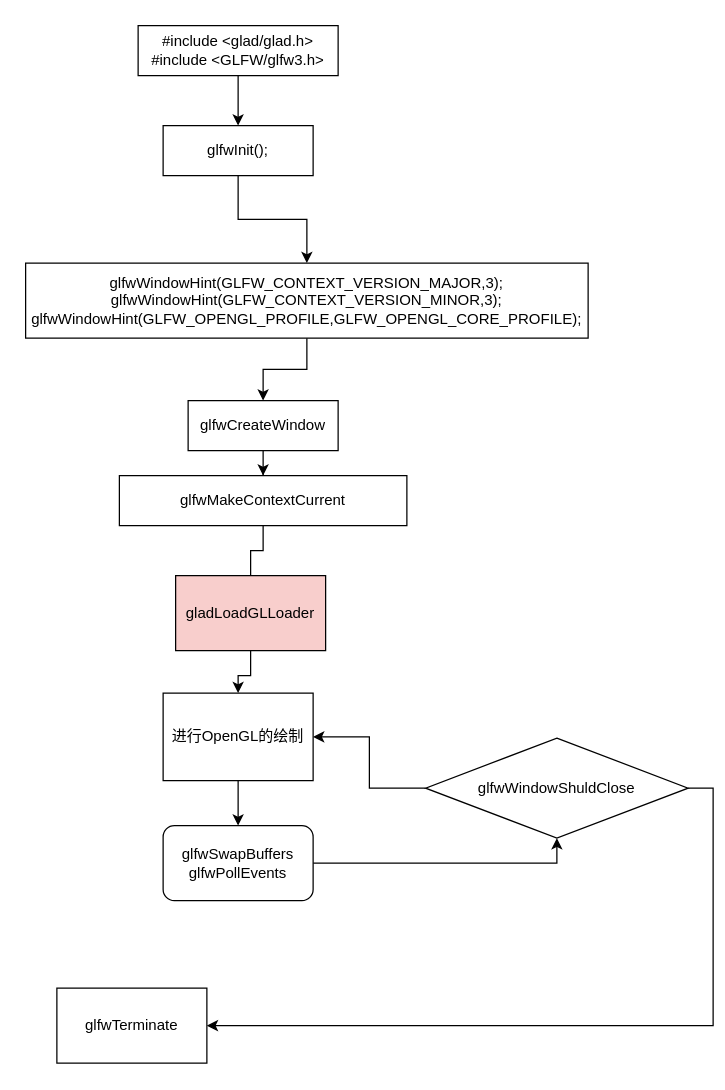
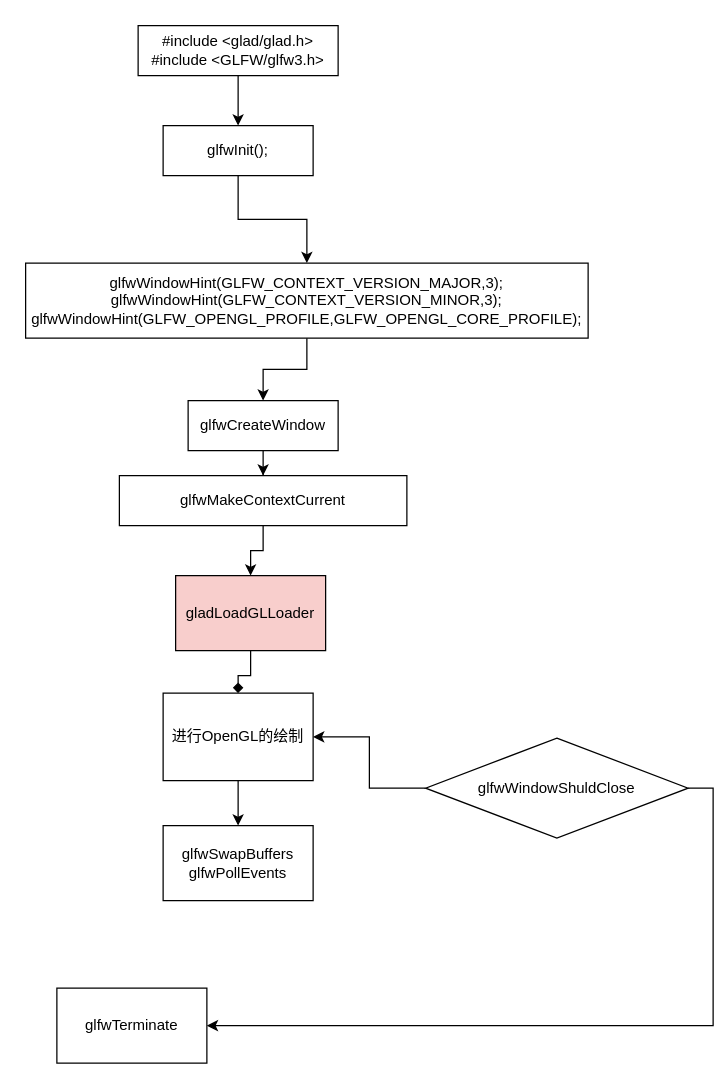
edge "glfwMakeContextCurrent" -- "gladLoadGLLoader": arrowhead none -> classic
edge "gladLoadGLLoader" -> "进行OpenGL的绘制": arrowhead classic -> diamond
node "glfwSwapBuffers glfwPollEvents": shape rounded rectangle -> rectangle
edge "glfwSwapBuffers glfwPollEvents" -> "glfwWindowShuldClose": removed
